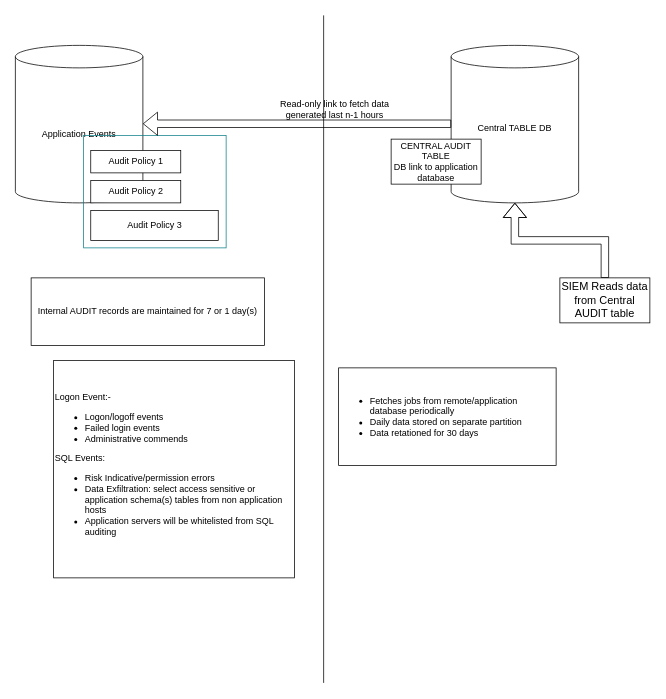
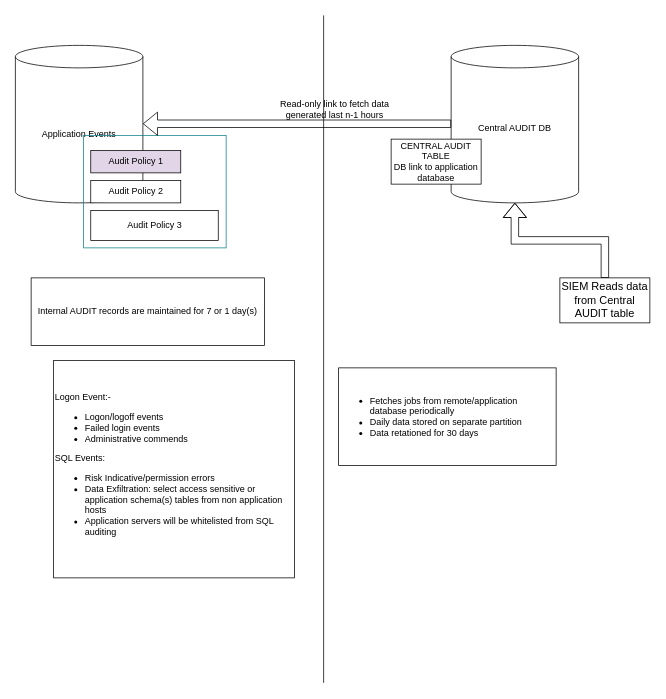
node "Central TABLE DB": label "Central TABLE DB" -> "Central AUDIT DB"
node "Audit Policy 1": fillcolor #ffffff -> #e1d5e7
